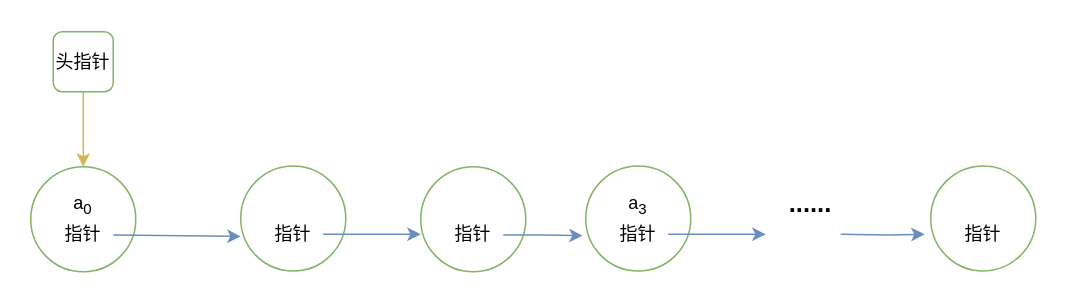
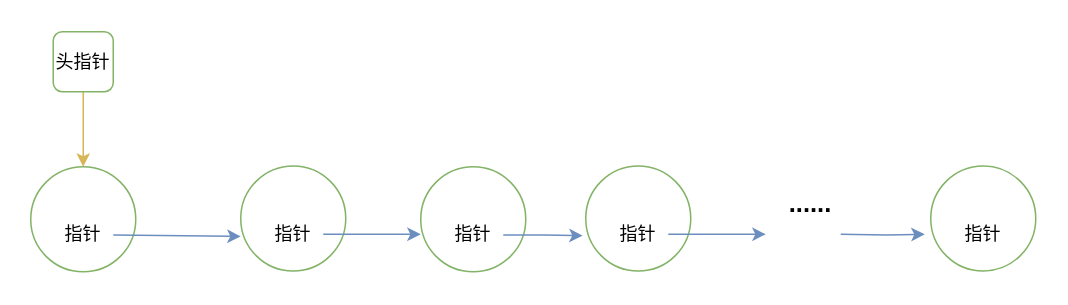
node "a3": removed
node "a0": removed
